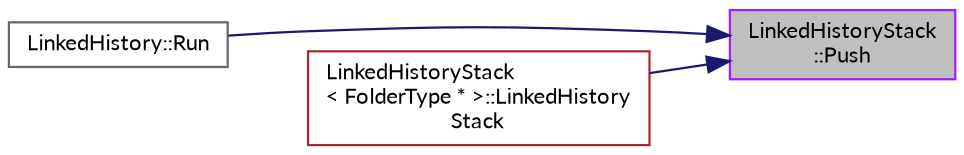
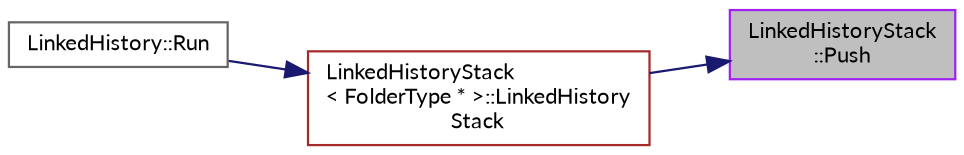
edge "LinkedHistory::Run" -> "LinkedHistoryStack ::Push": now "LinkedHistory::Run" -> "LinkedHistoryStack < FolderType * >::LinkedHistory Stack"
